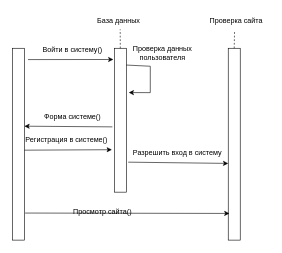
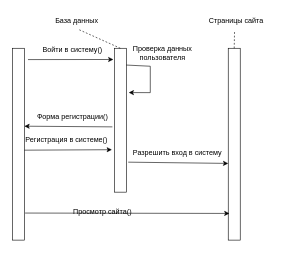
node "База данных": moved (119, 21) -> (77, 21)
node "Проверка сайта": label "Проверка сайта" -> "Страницы сайта"
node "Форма системе()": label "Форма системе()" -> "Форма регистрации()"
